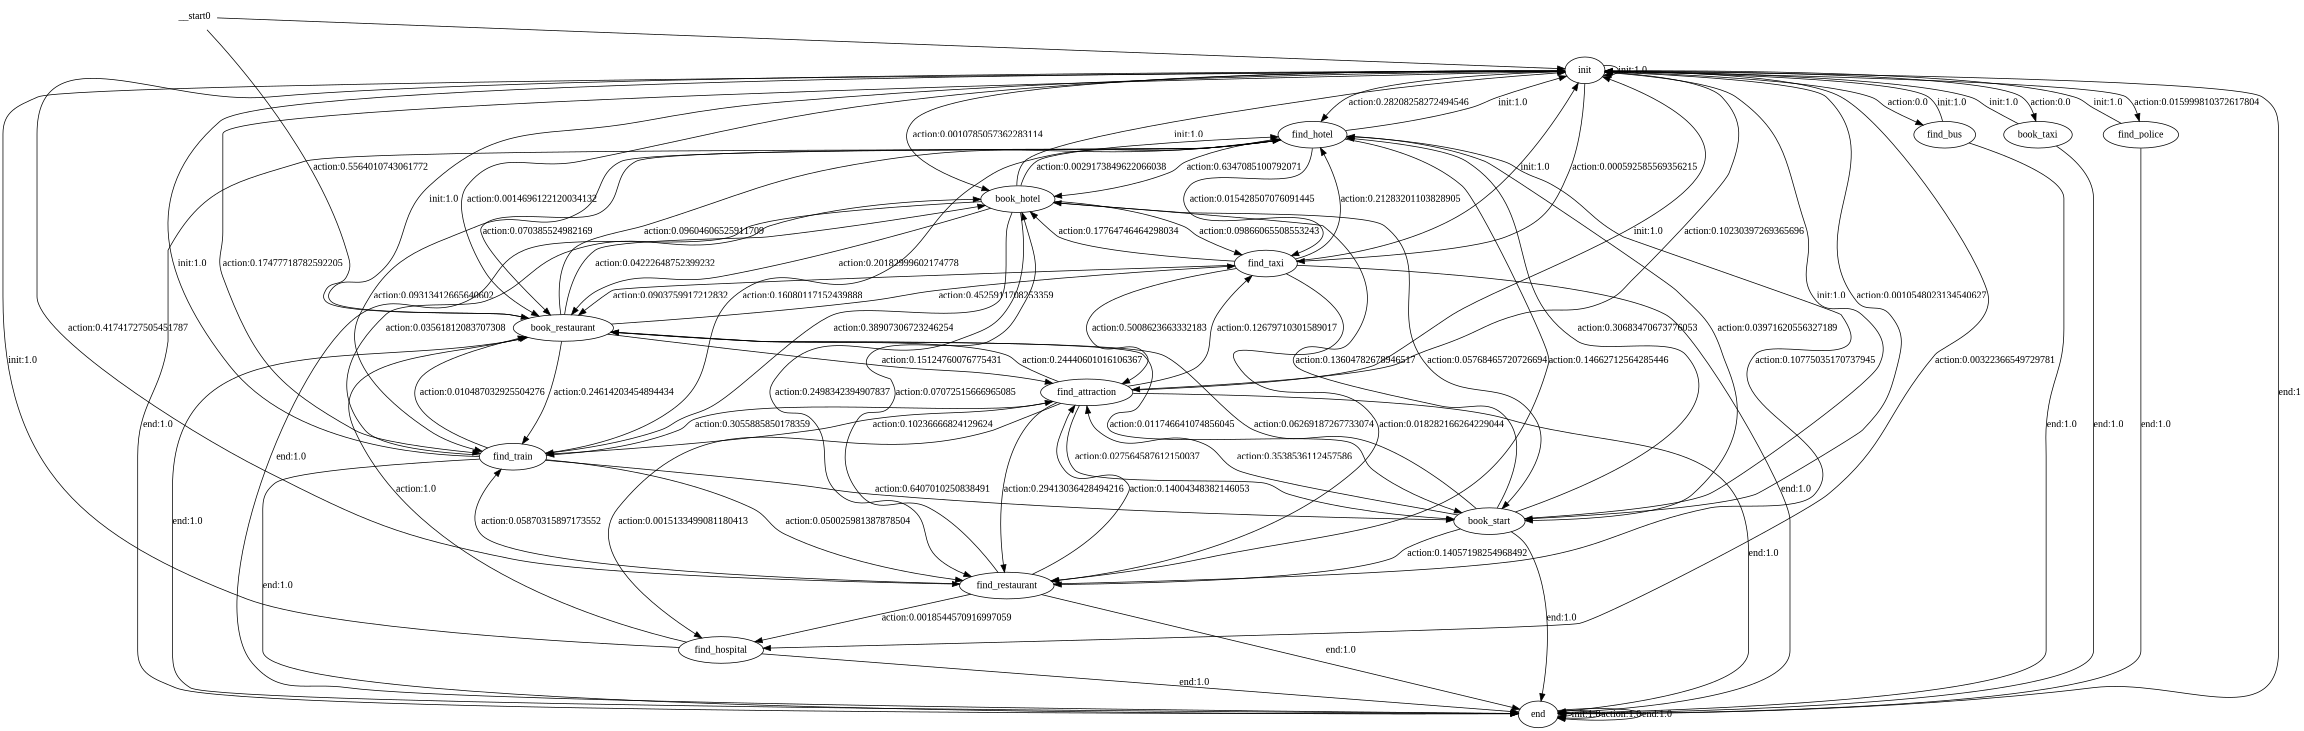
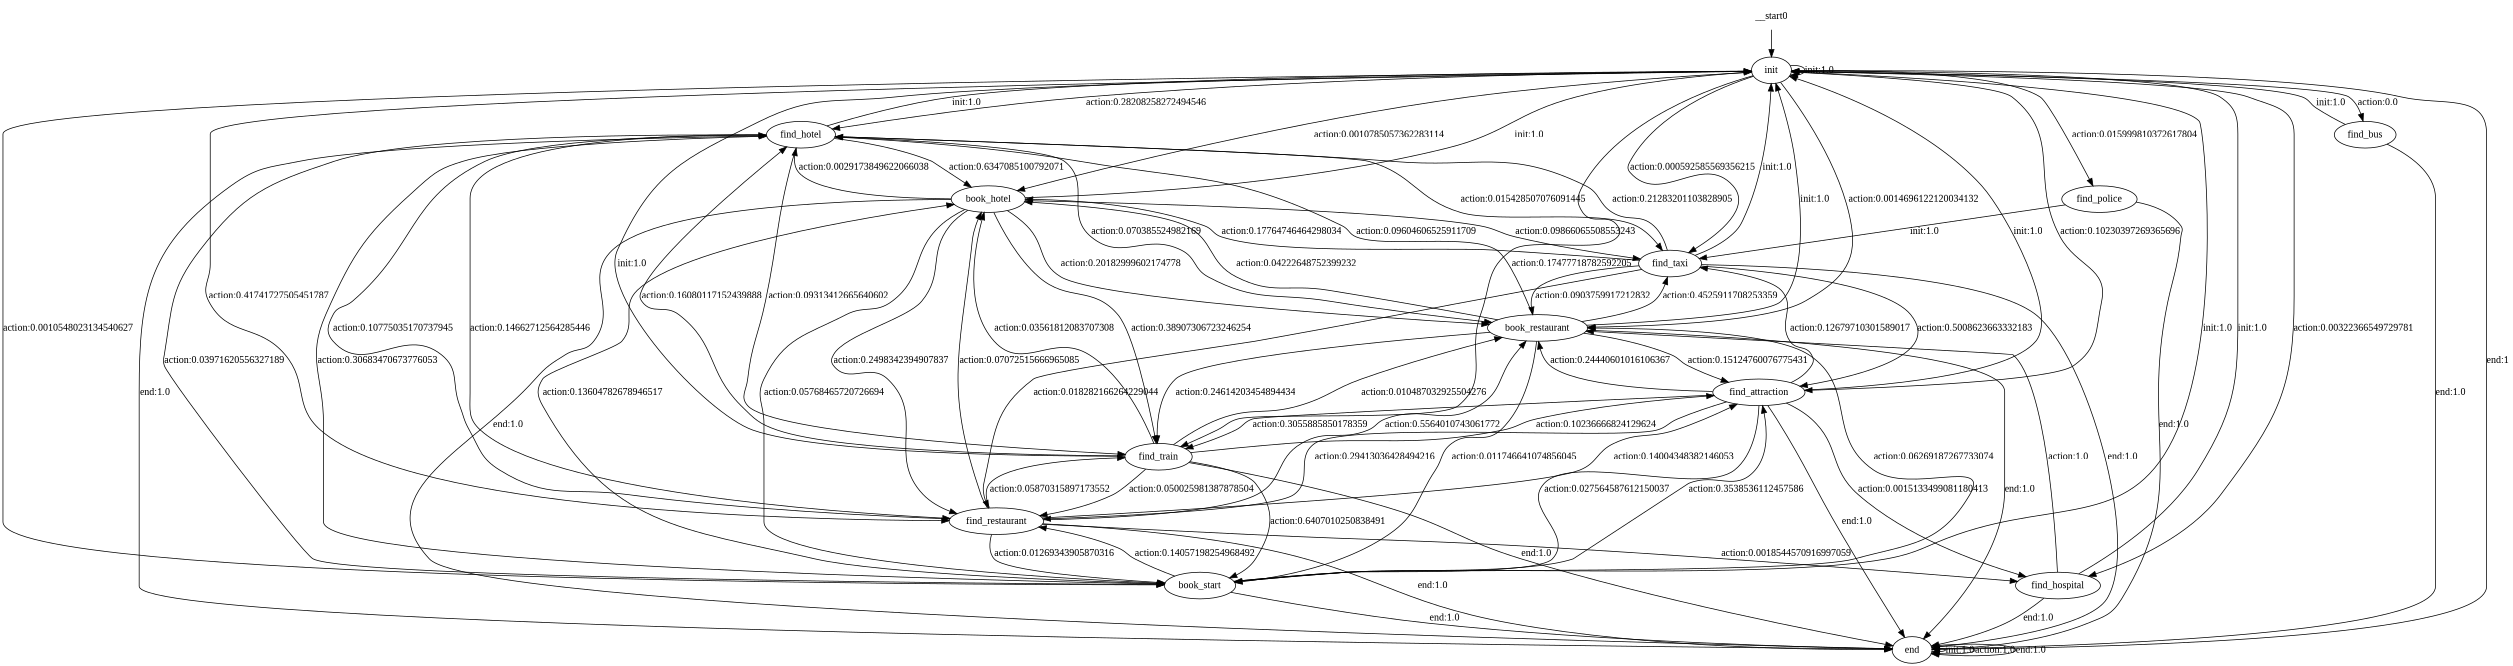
edge "find_police" -> "init": now "find_police" -> "find_taxi"
node "book_taxi": removed
edge "__start0" -> "book_restaurant": now "find_restaurant" -> "book_restaurant"
edge "find_restaurant" -> "book_start": added, label "action:0.01269343905870316"
